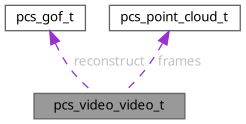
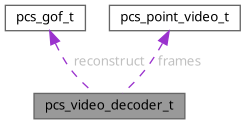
node "pcs_point_cloud_t": label "pcs_point_cloud_t" -> "pcs_point_video_t"
node "pcs_video_video_t": label "pcs_video_video_t" -> "pcs_video_decoder_t"
